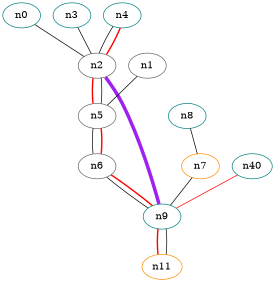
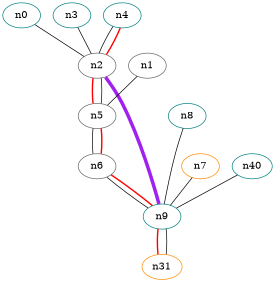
edge "n8" -- "n7": now "n8" -- "n9"
edge "n40" -- "n9": color red -> black
node "n11": label "n11" -> "n31"
